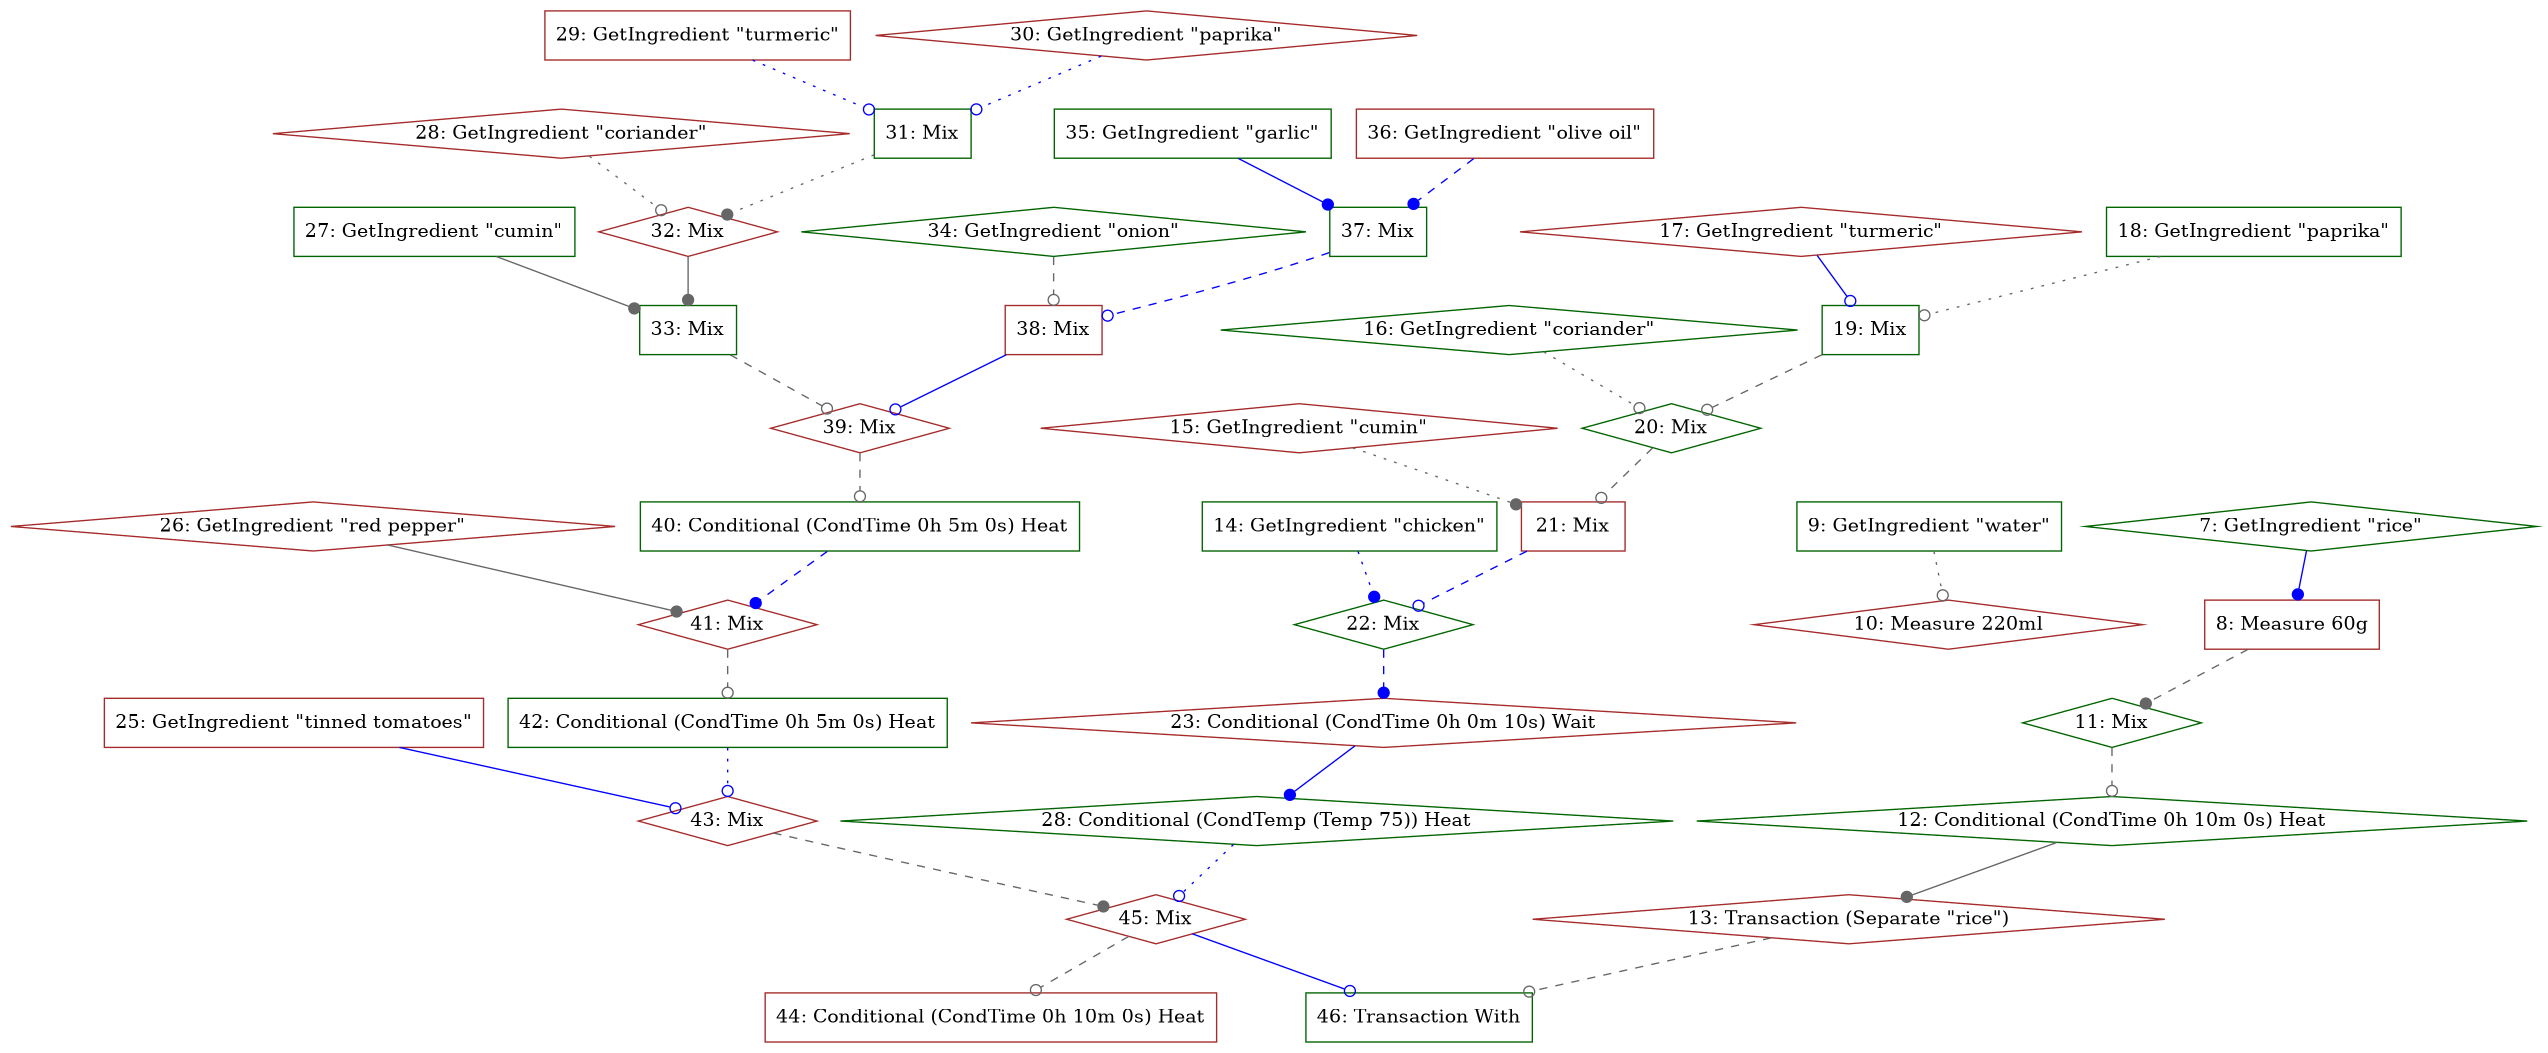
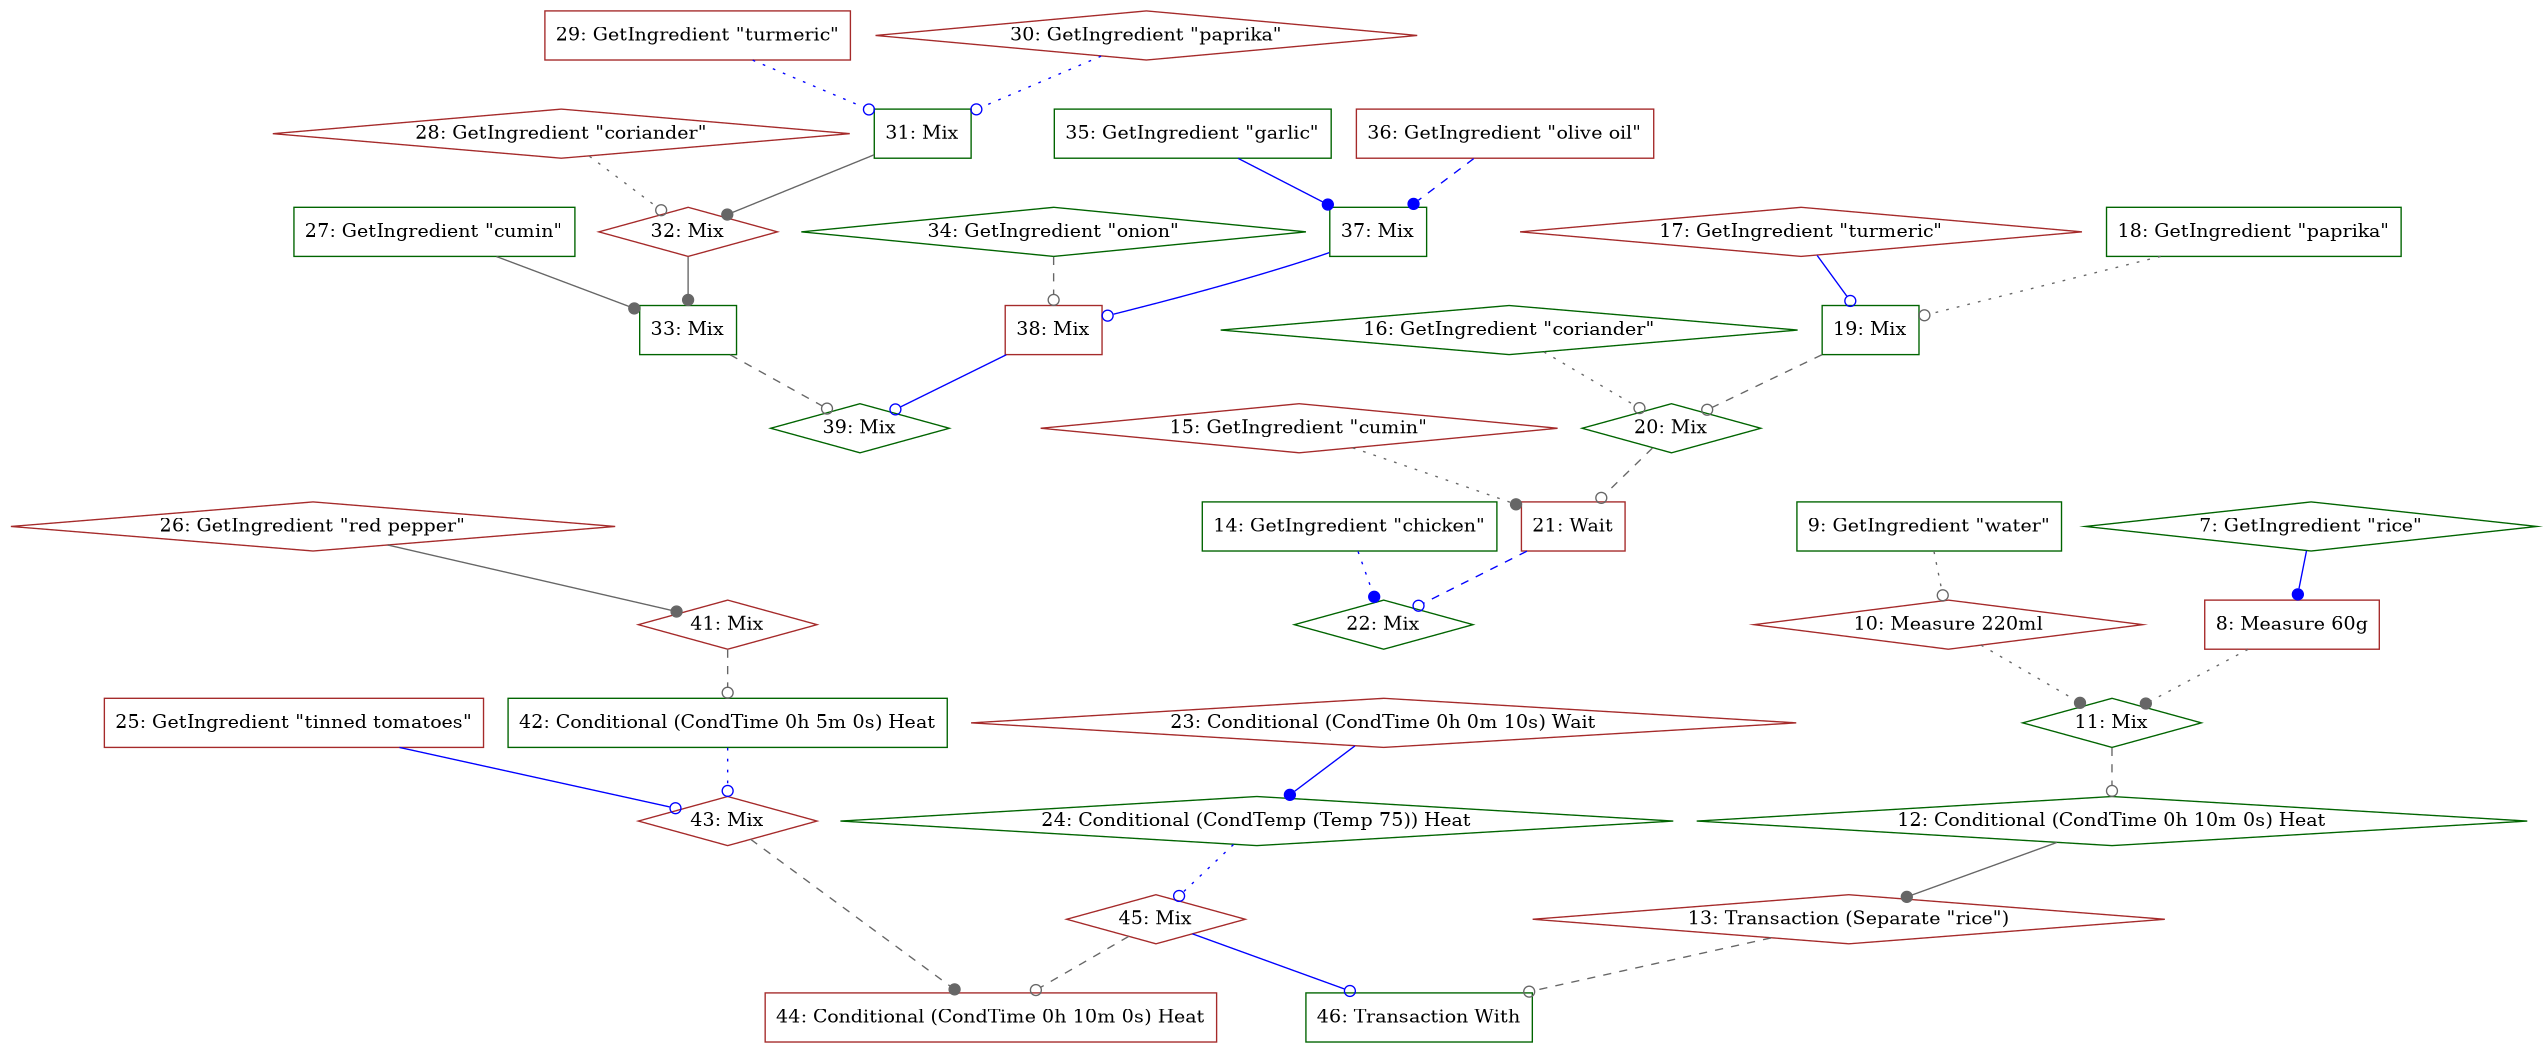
edge "31: Mix" -> "32: Mix": style dotted -> solid
edge "37: Mix" -> "38: Mix": style dashed -> solid
node "39: Mix": color brown -> darkgreen
node "40: Conditional (CondTime 0h 5m 0s) Heat": removed
node "21: Mix": label "21: Mix" -> "21: Wait"
edge "22: Mix" -> "23: Conditional (CondTime 0h 0m 10s) Wait": removed
edge "10: Measure 220ml" -> "11: Mix": added
edge "8: Measure 60g" -> "11: Mix": style dashed -> dotted
node "28: Conditional (CondTemp (Temp 75)) Heat": label "28: Conditional (CondTemp (Temp 75)) Heat" -> "24: Conditional (CondTemp (Temp 75)) Heat"
edge "43: Mix" -> "45: Mix": now "43: Mix" -> "44: Conditional (CondTime 0h 10m 0s) Heat"
